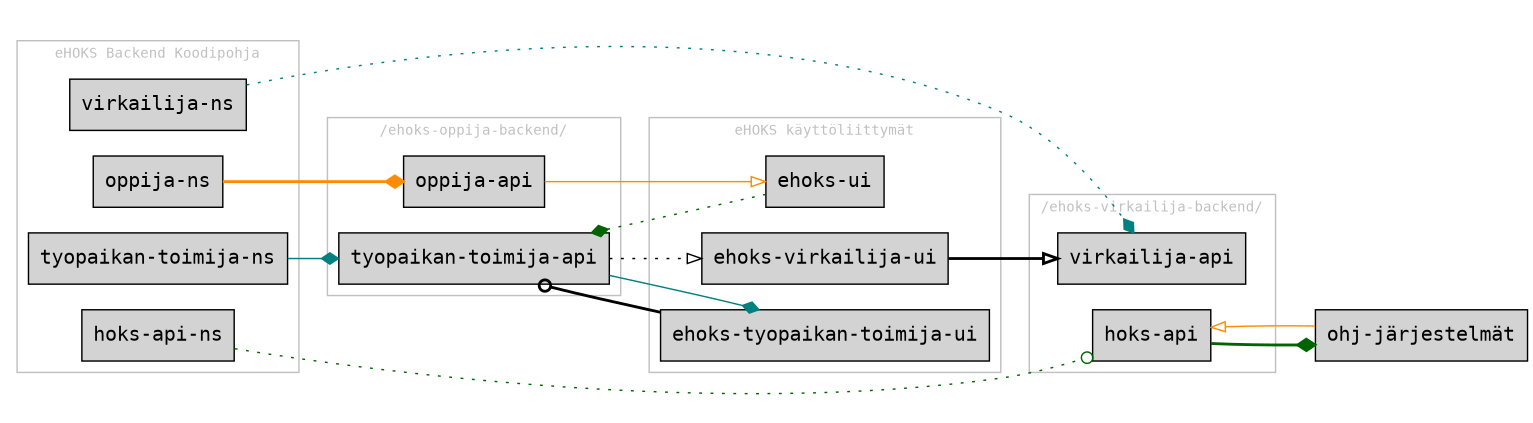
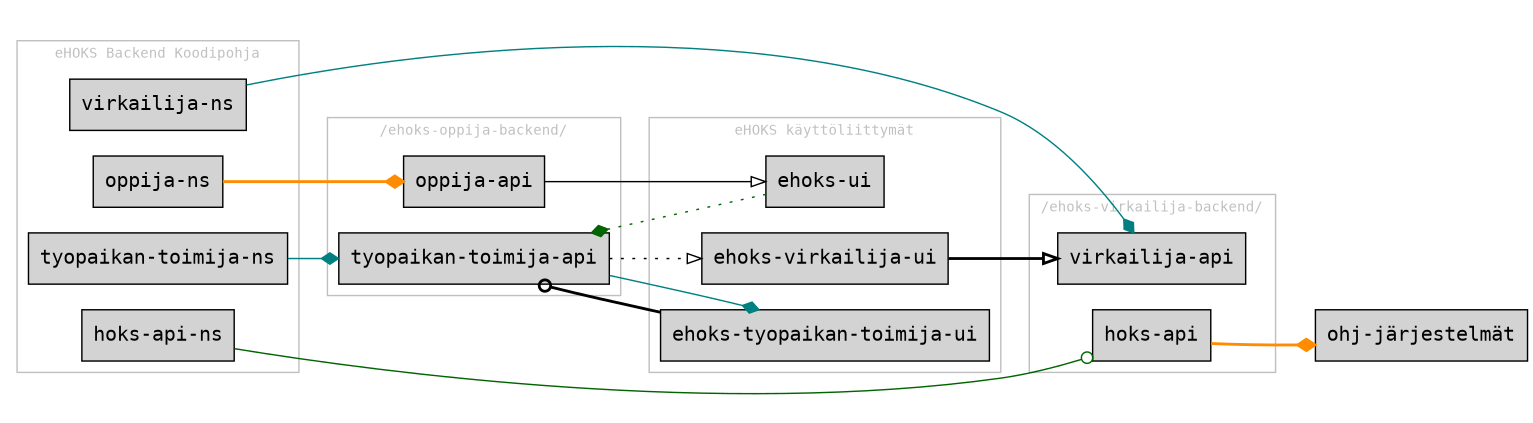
edge "virkailija-ns" -> "virkailija-api": style dotted -> solid
edge "oppija-api" -> "ehoks-ui": color darkorange -> black
edge "ohj-järjestelmät" -> "hoks-api": removed
edge "hoks-api" -> "ohj-järjestelmät": color darkgreen -> darkorange
edge "hoks-api-ns" -> "hoks-api": style dotted -> solid
